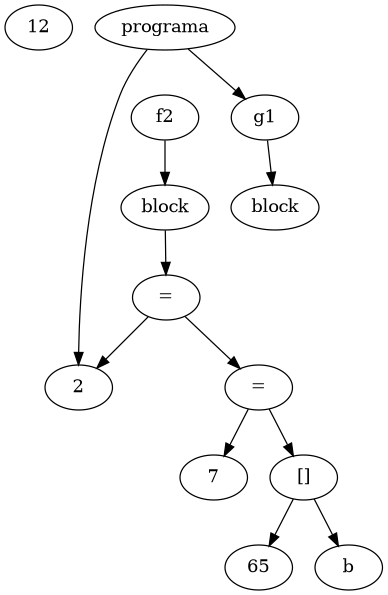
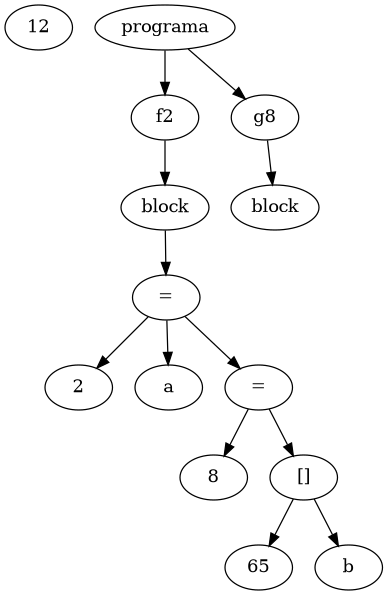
node "g1": label "g1" -> "g8"
edge "programa" -> "2": now "programa" -> "f2"
node "a": added
node "7": label "7" -> "8"
